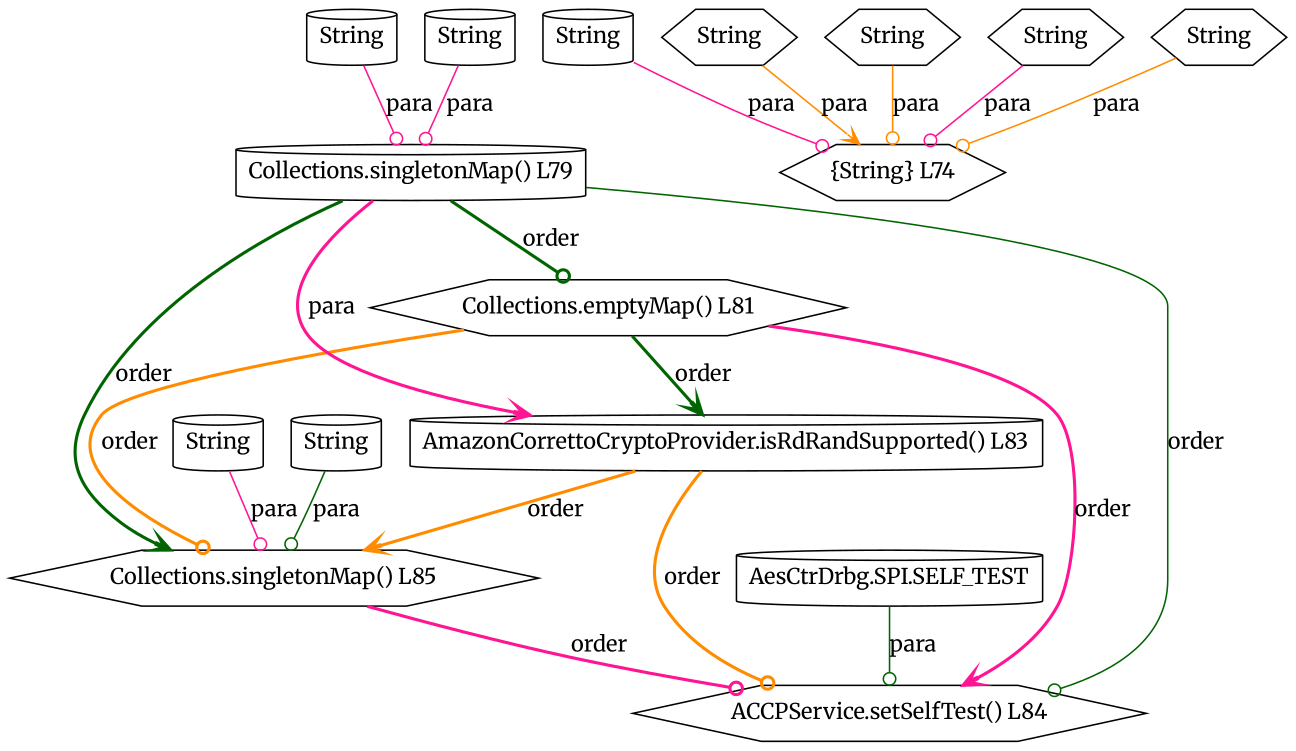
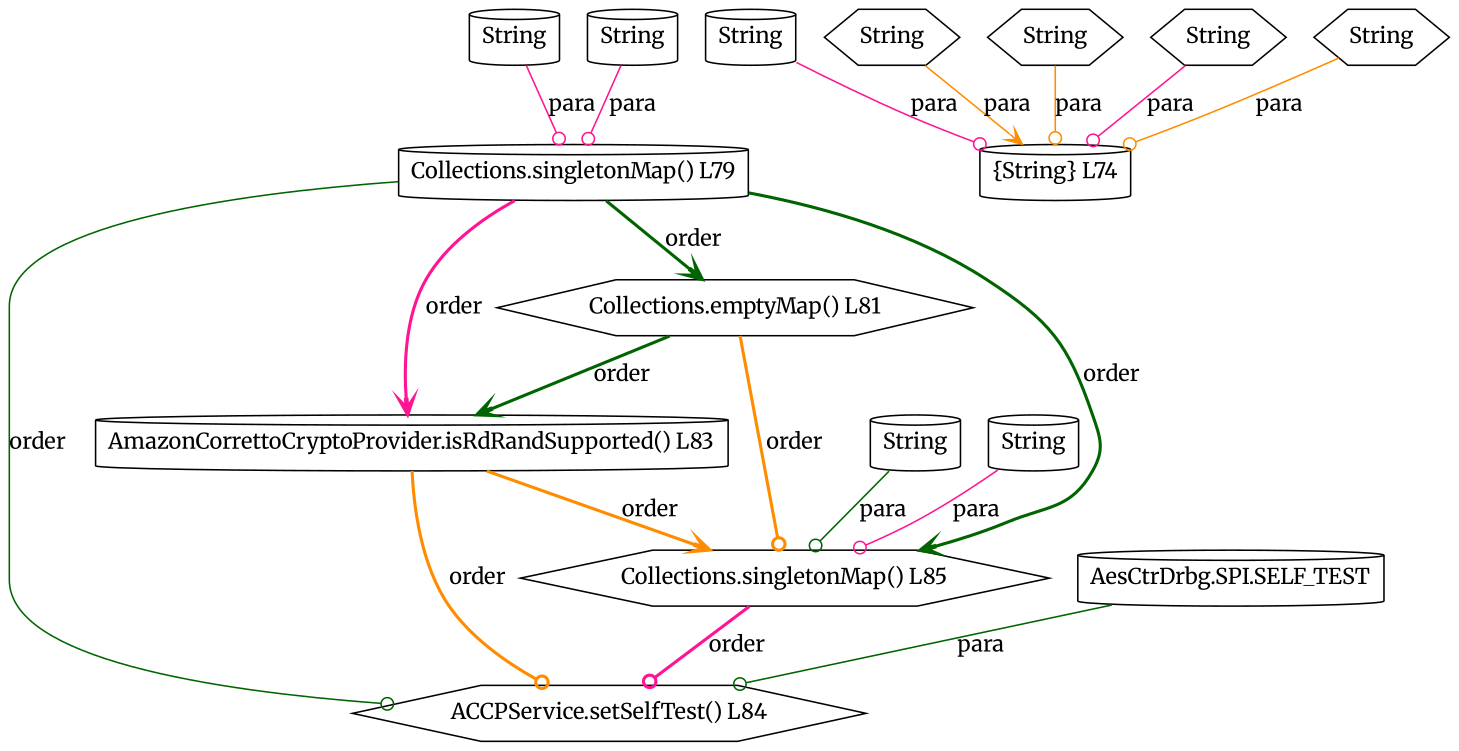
node "{String} L74": shape hexagon -> cylinder
edge "Collections.singletonMap() L79" -> "Collections.emptyMap() L81": arrowhead odot -> vee
edge "Collections.singletonMap() L79" -> "AmazonCorrettoCryptoProvider.isRdRandSupported() L83": label "para" -> "order"
edge "Collections.emptyMap() L81" -> "ACCPService.setSelfTest() L84": removed, label "order"
